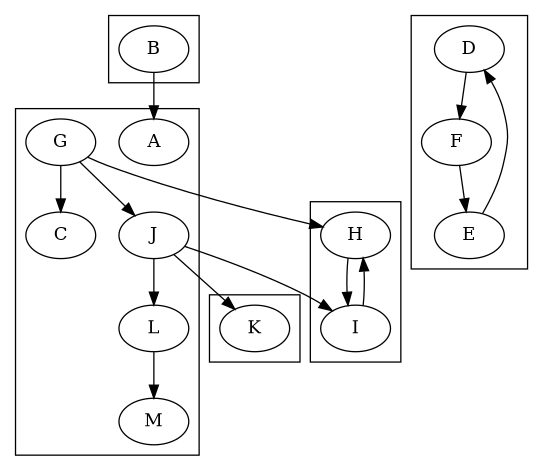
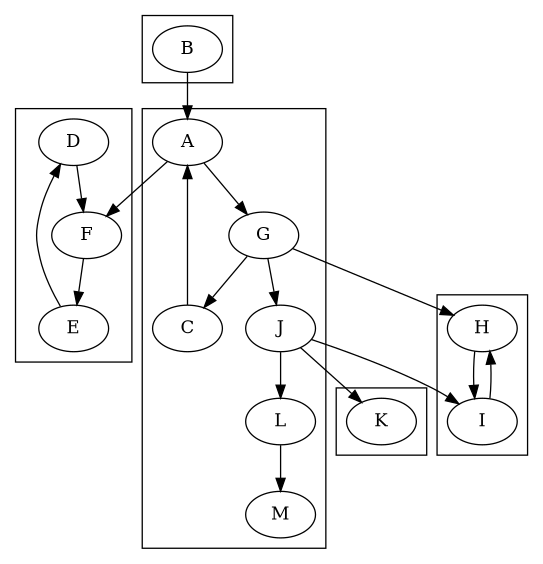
edge "A" -> "F": added
edge "A" -> "G": added
edge "C" -> "A": added
